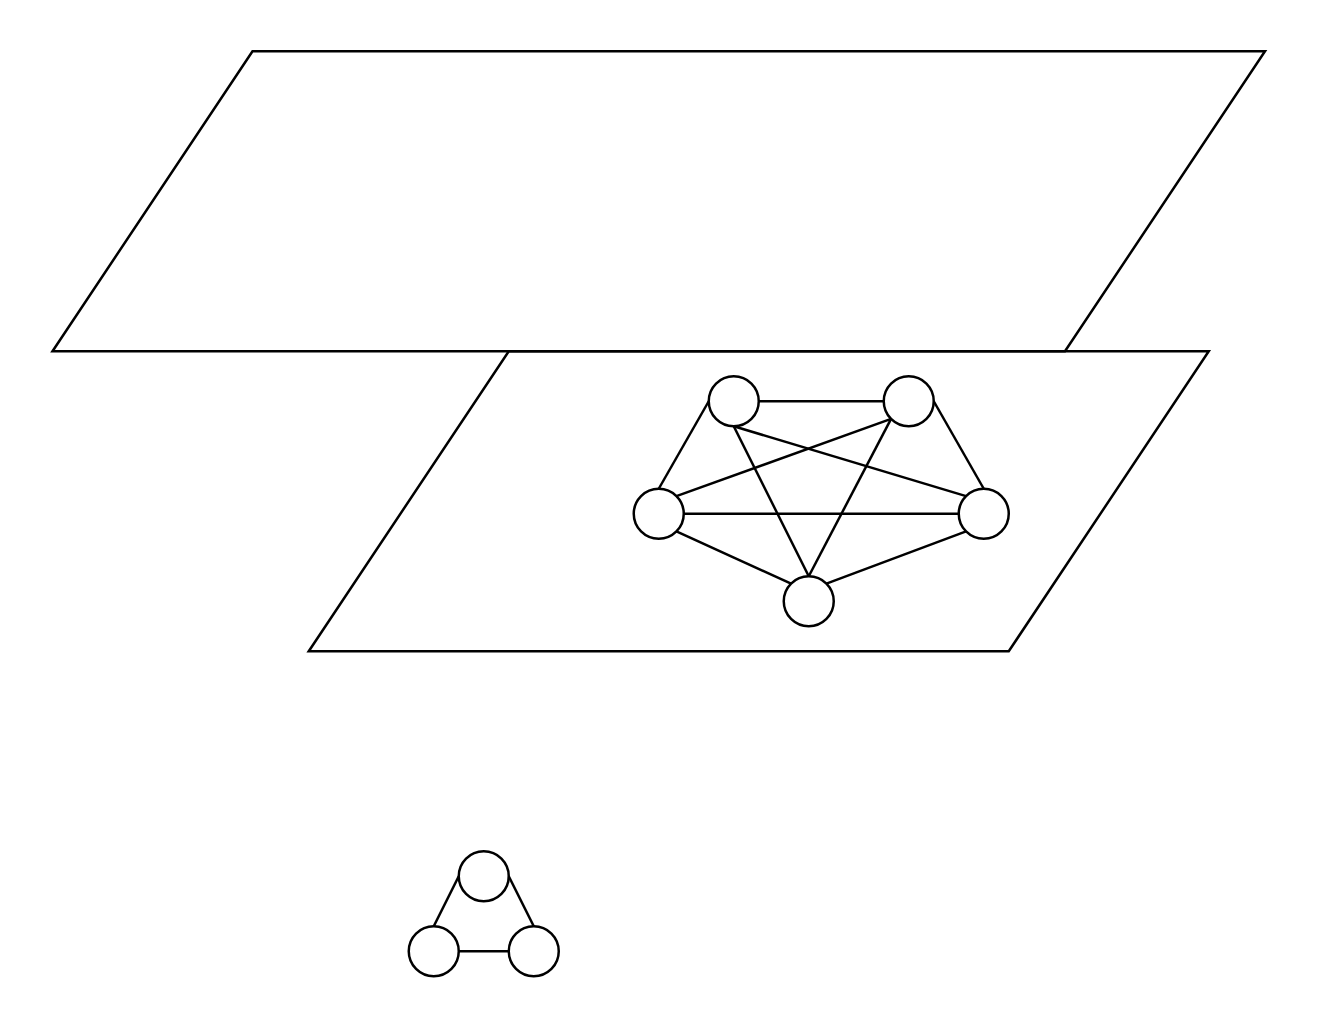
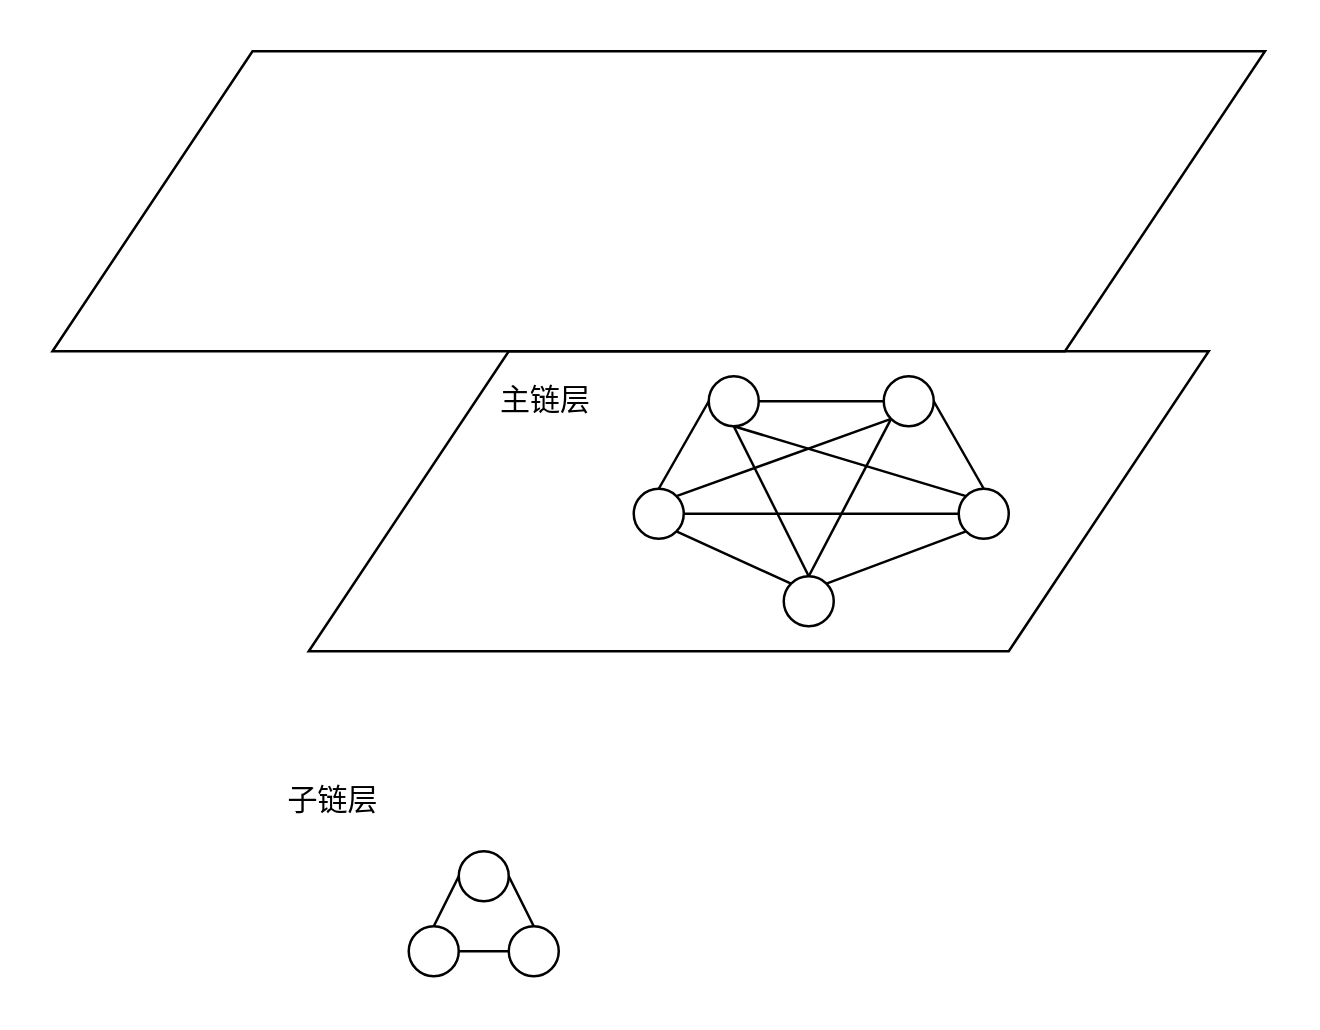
node "主链层": added
node "子链层": added
